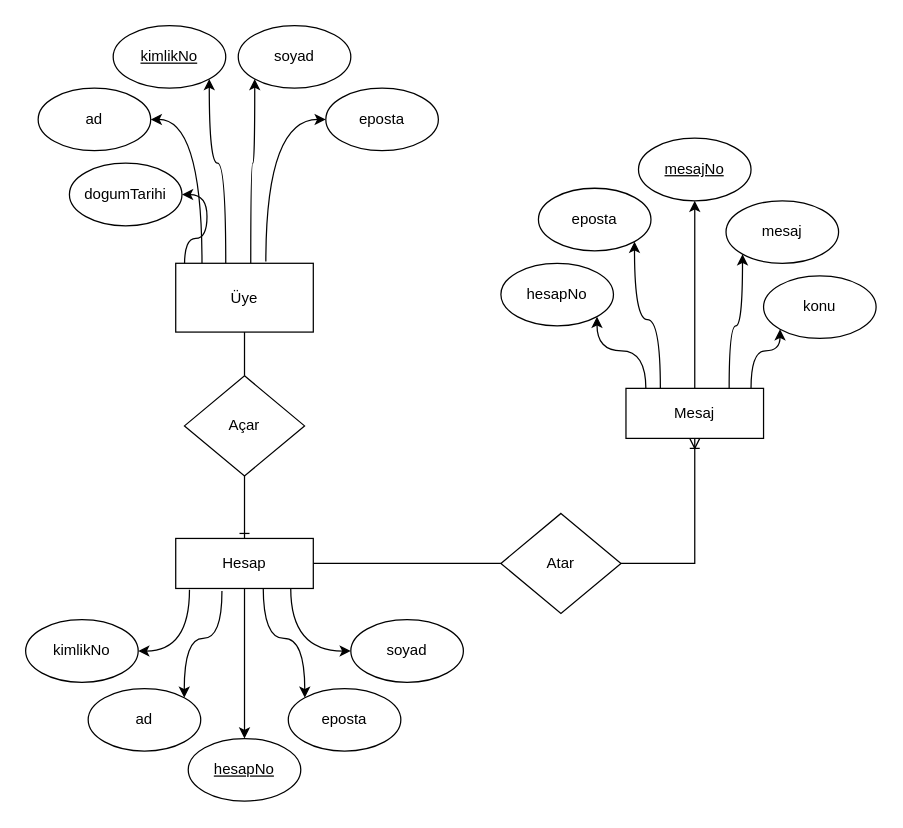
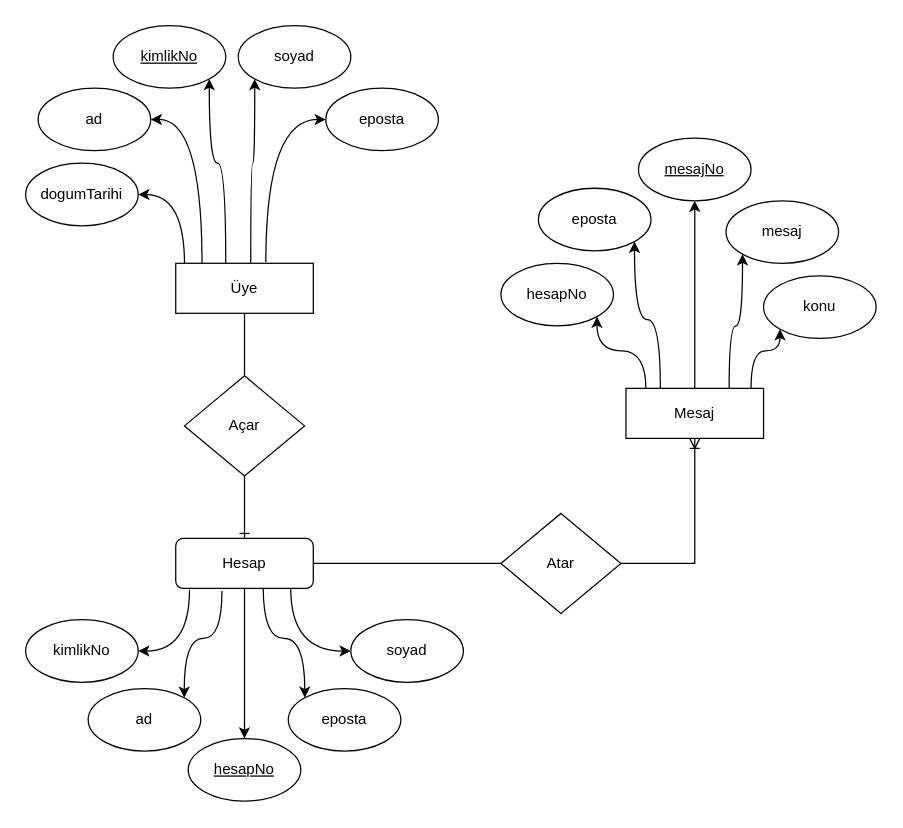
node "dogumTarihi": moved (126, 194) -> (82, 194)
node "Üye": size 138x69 -> 138x50
node "Hesap": shape rectangle -> rounded rectangle
